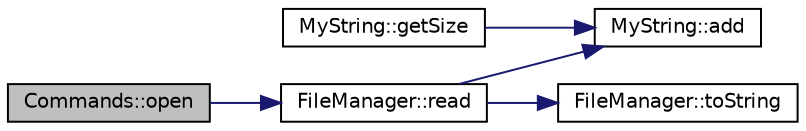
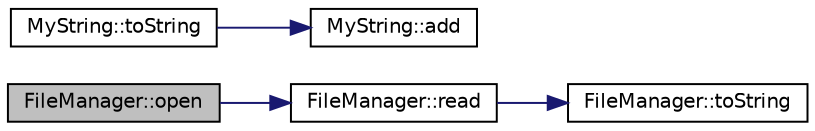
node "MyString::getSize": label "MyString::getSize" -> "MyString::toString"
edge "FileManager::read" -> "MyString::add": removed
node "Commands::open": label "Commands::open" -> "FileManager::open"
